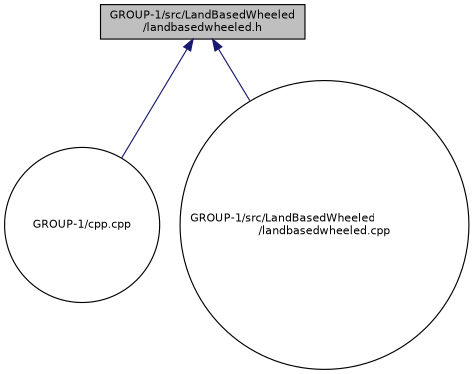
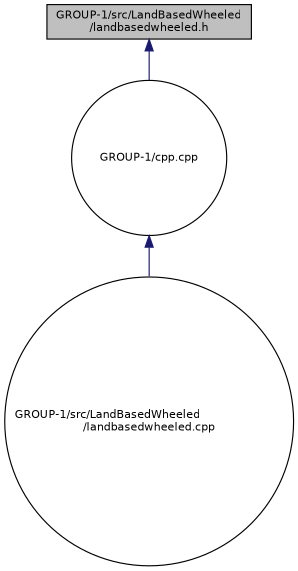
edge "GROUP-1/src/LandBasedWheeled /landbasedwheeled.cpp" -> "GROUP-1/src/LandBasedWheeled /landbasedwheeled.h": now "GROUP-1/src/LandBasedWheeled /landbasedwheeled.cpp" -> "GROUP-1/cpp.cpp"
